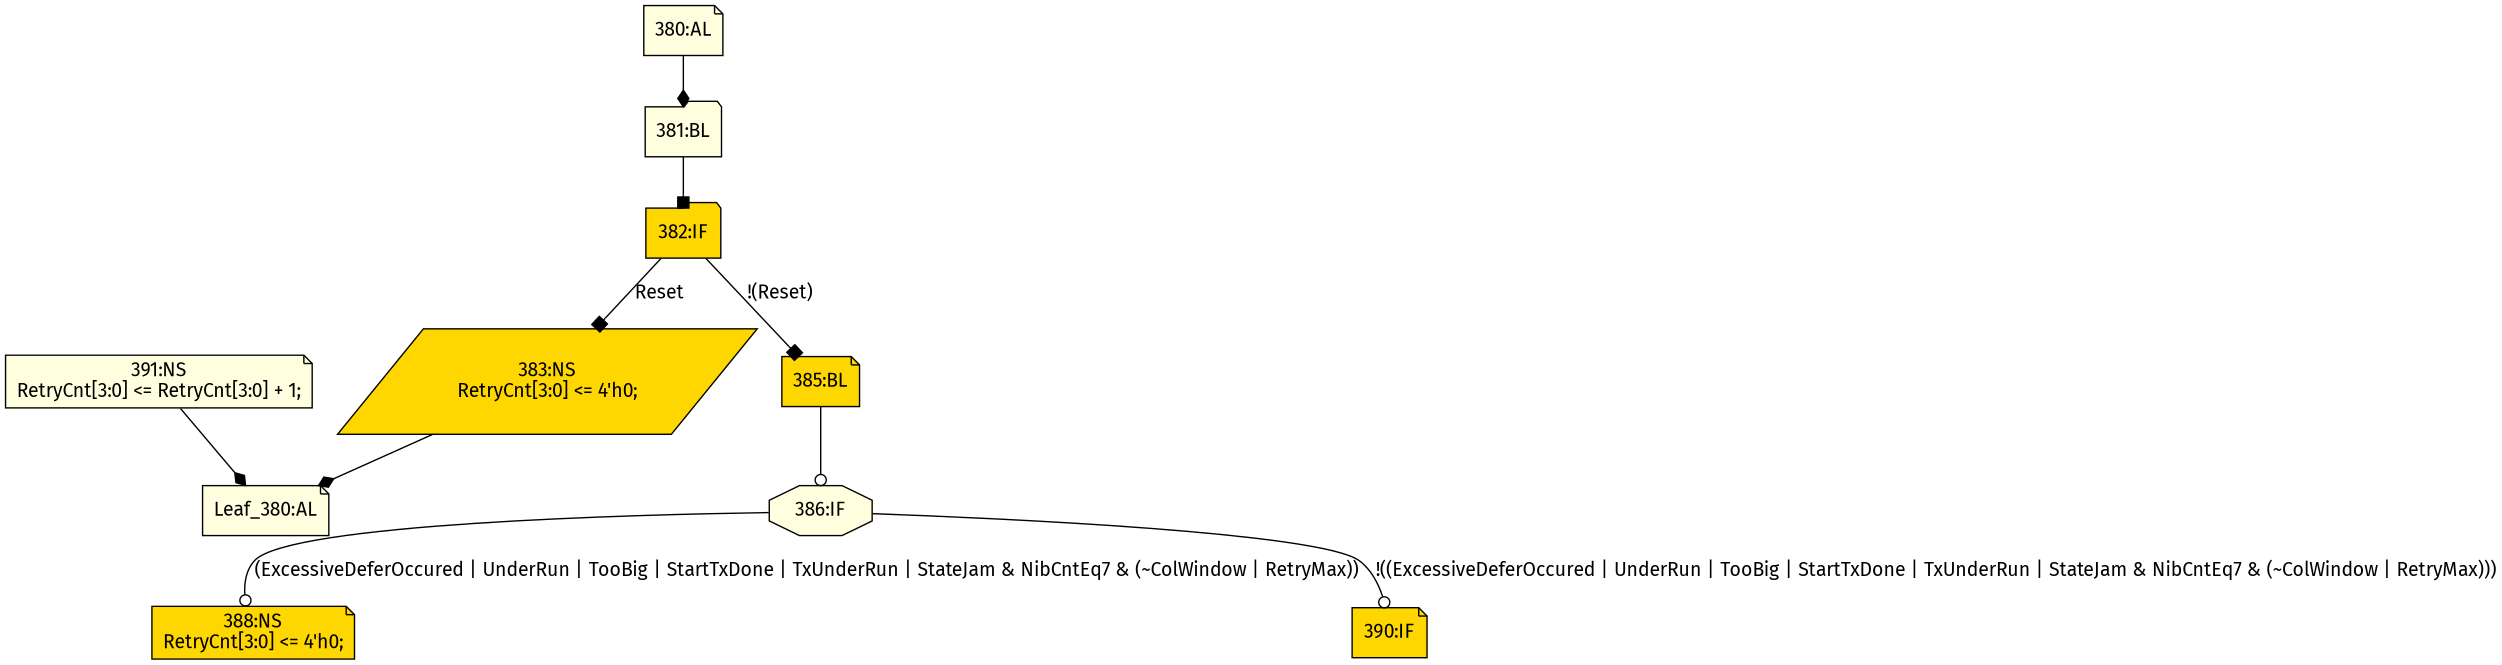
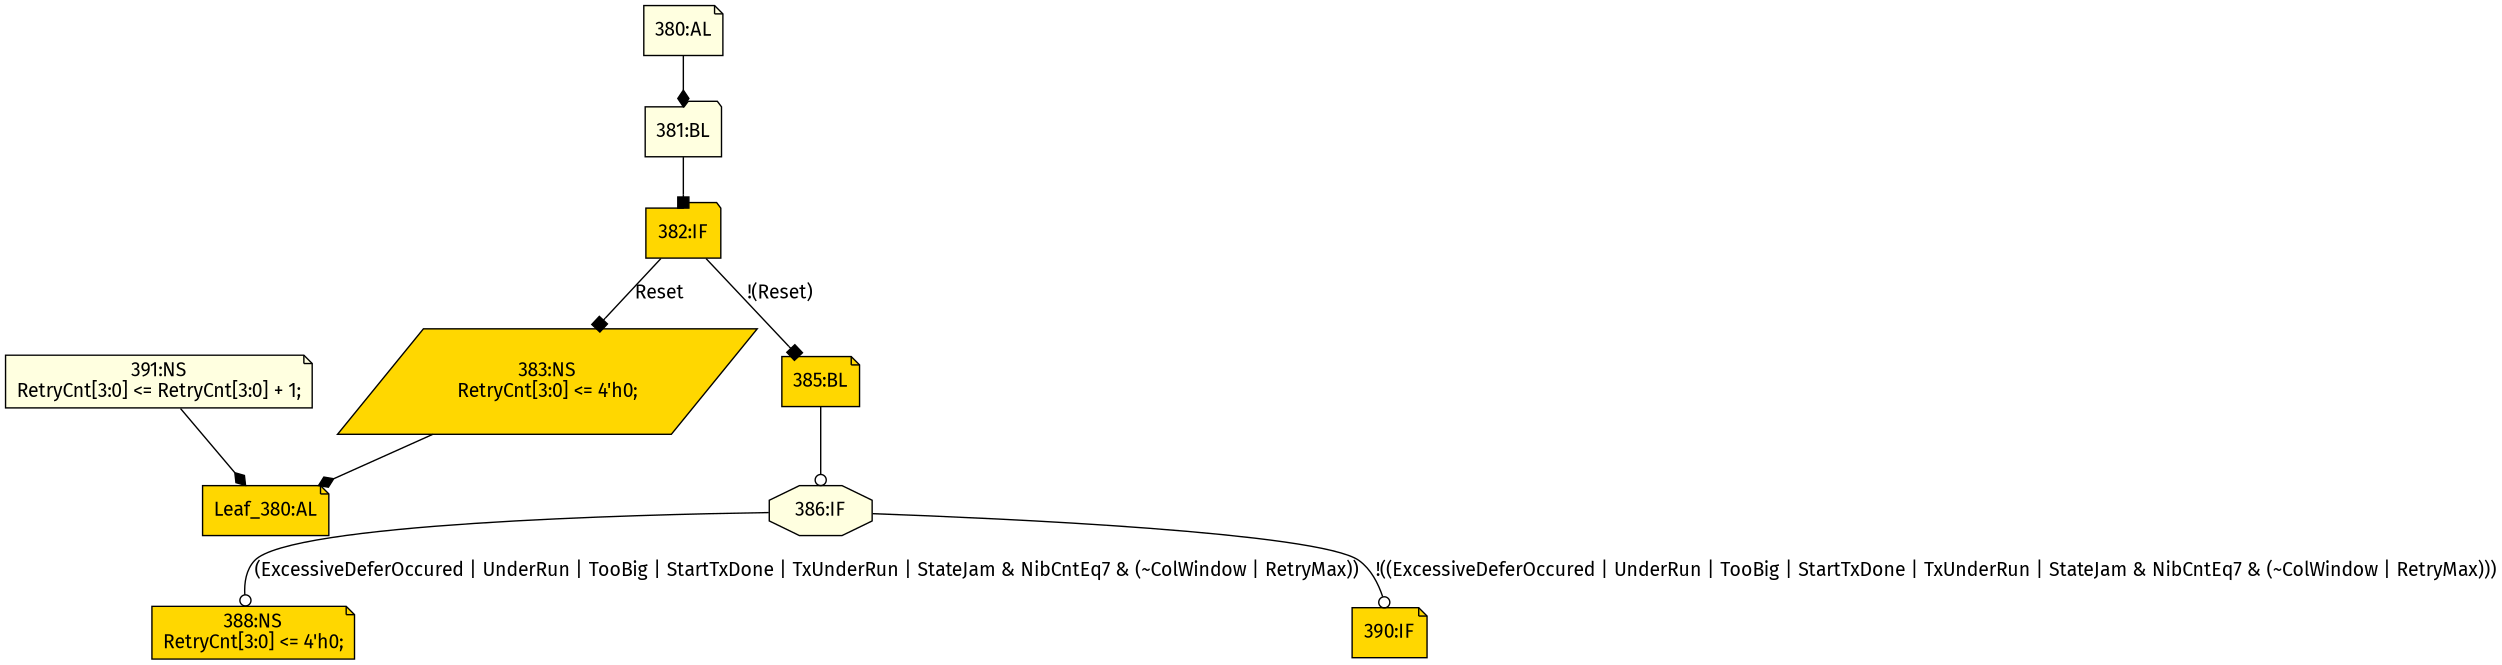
node "Leaf_380:AL": fillcolor lightyellow -> gold
